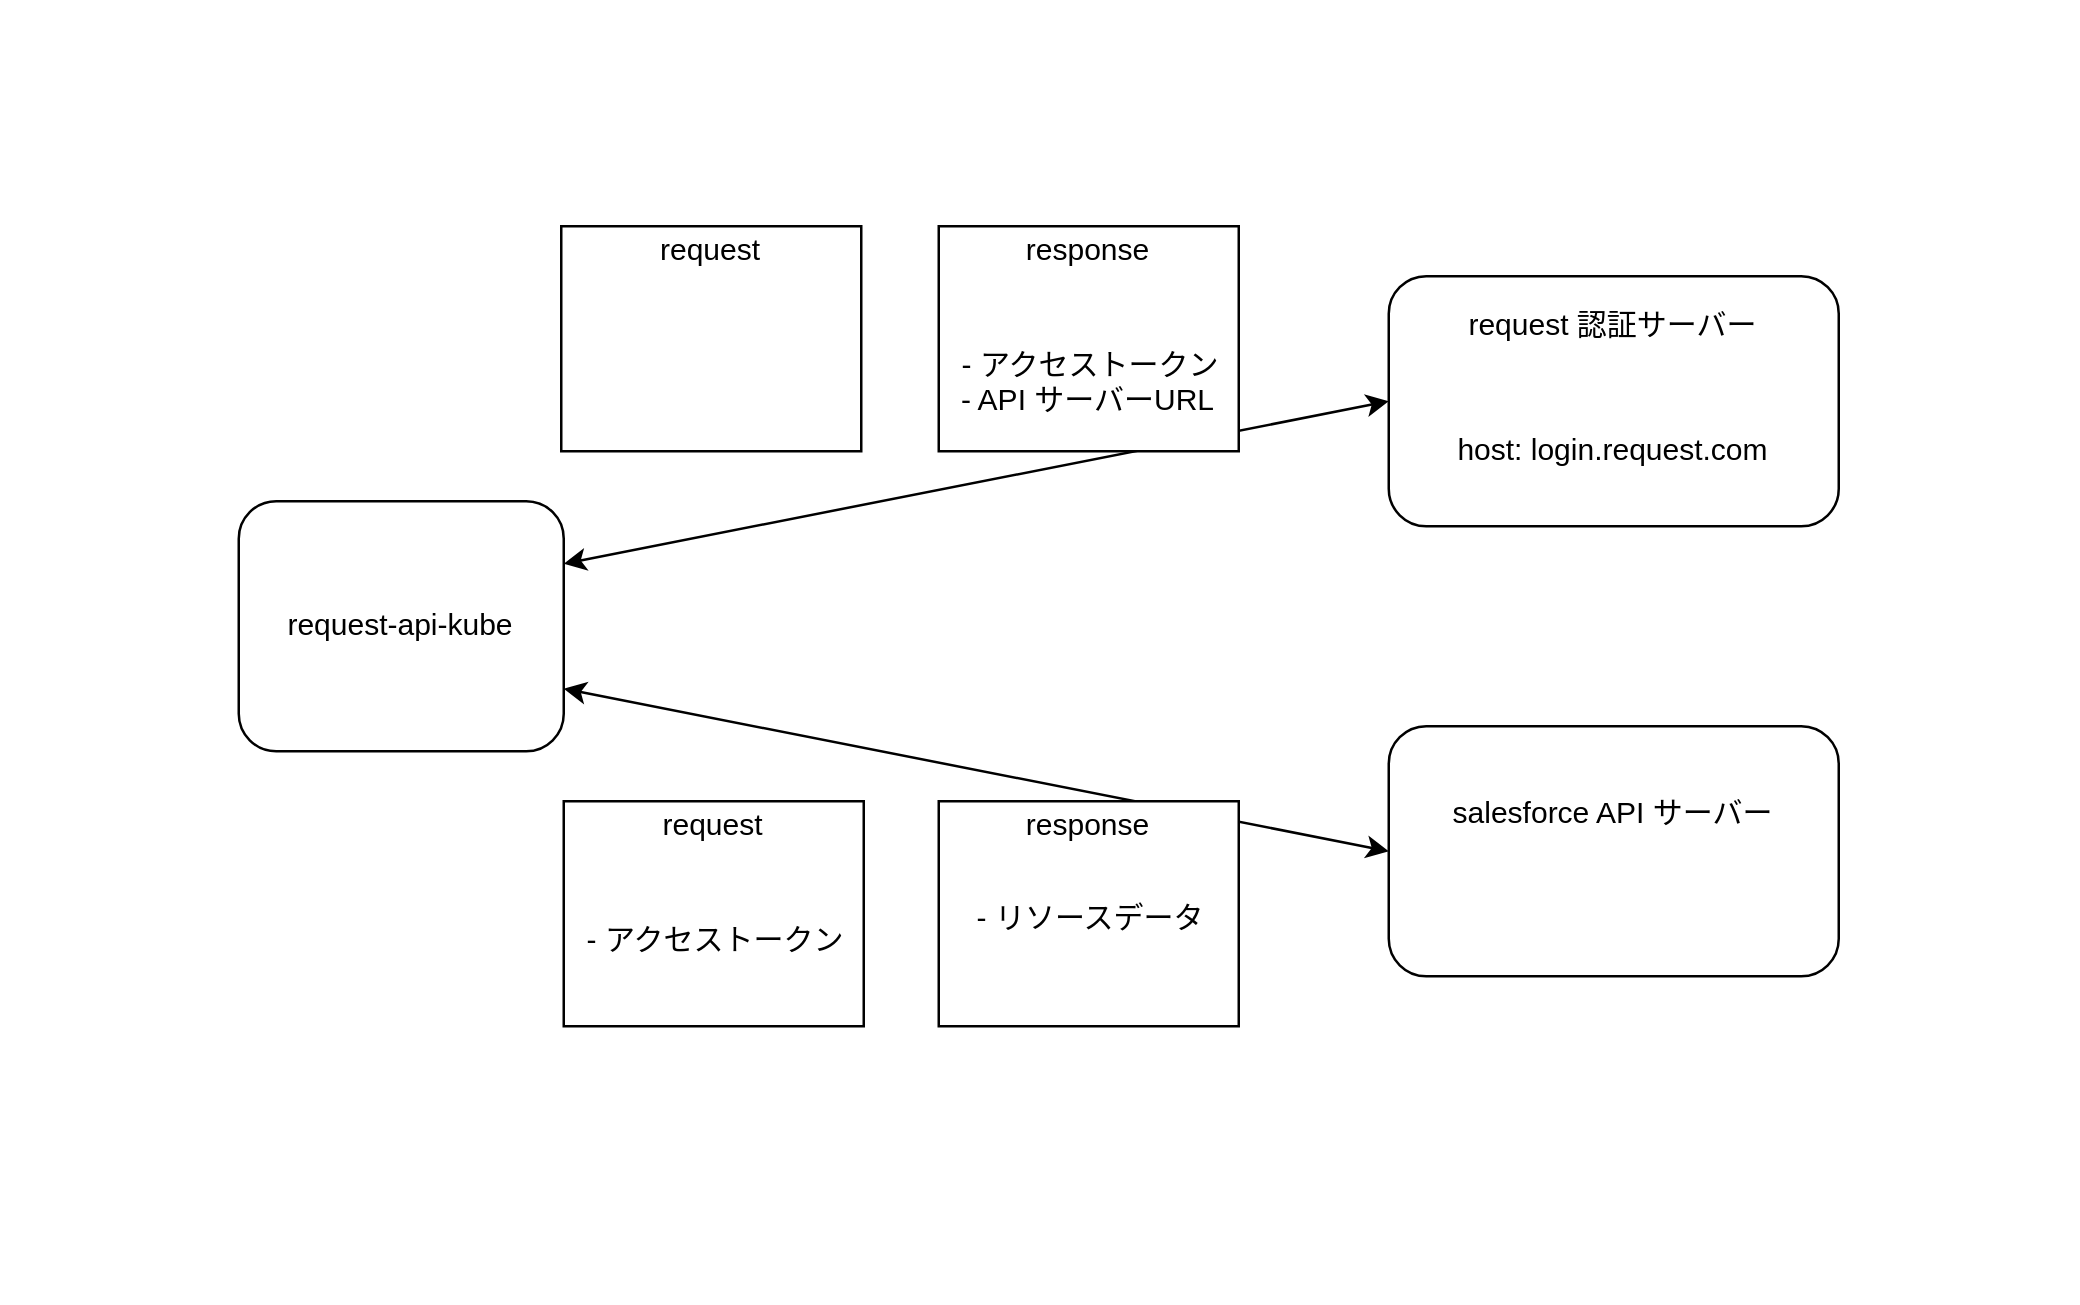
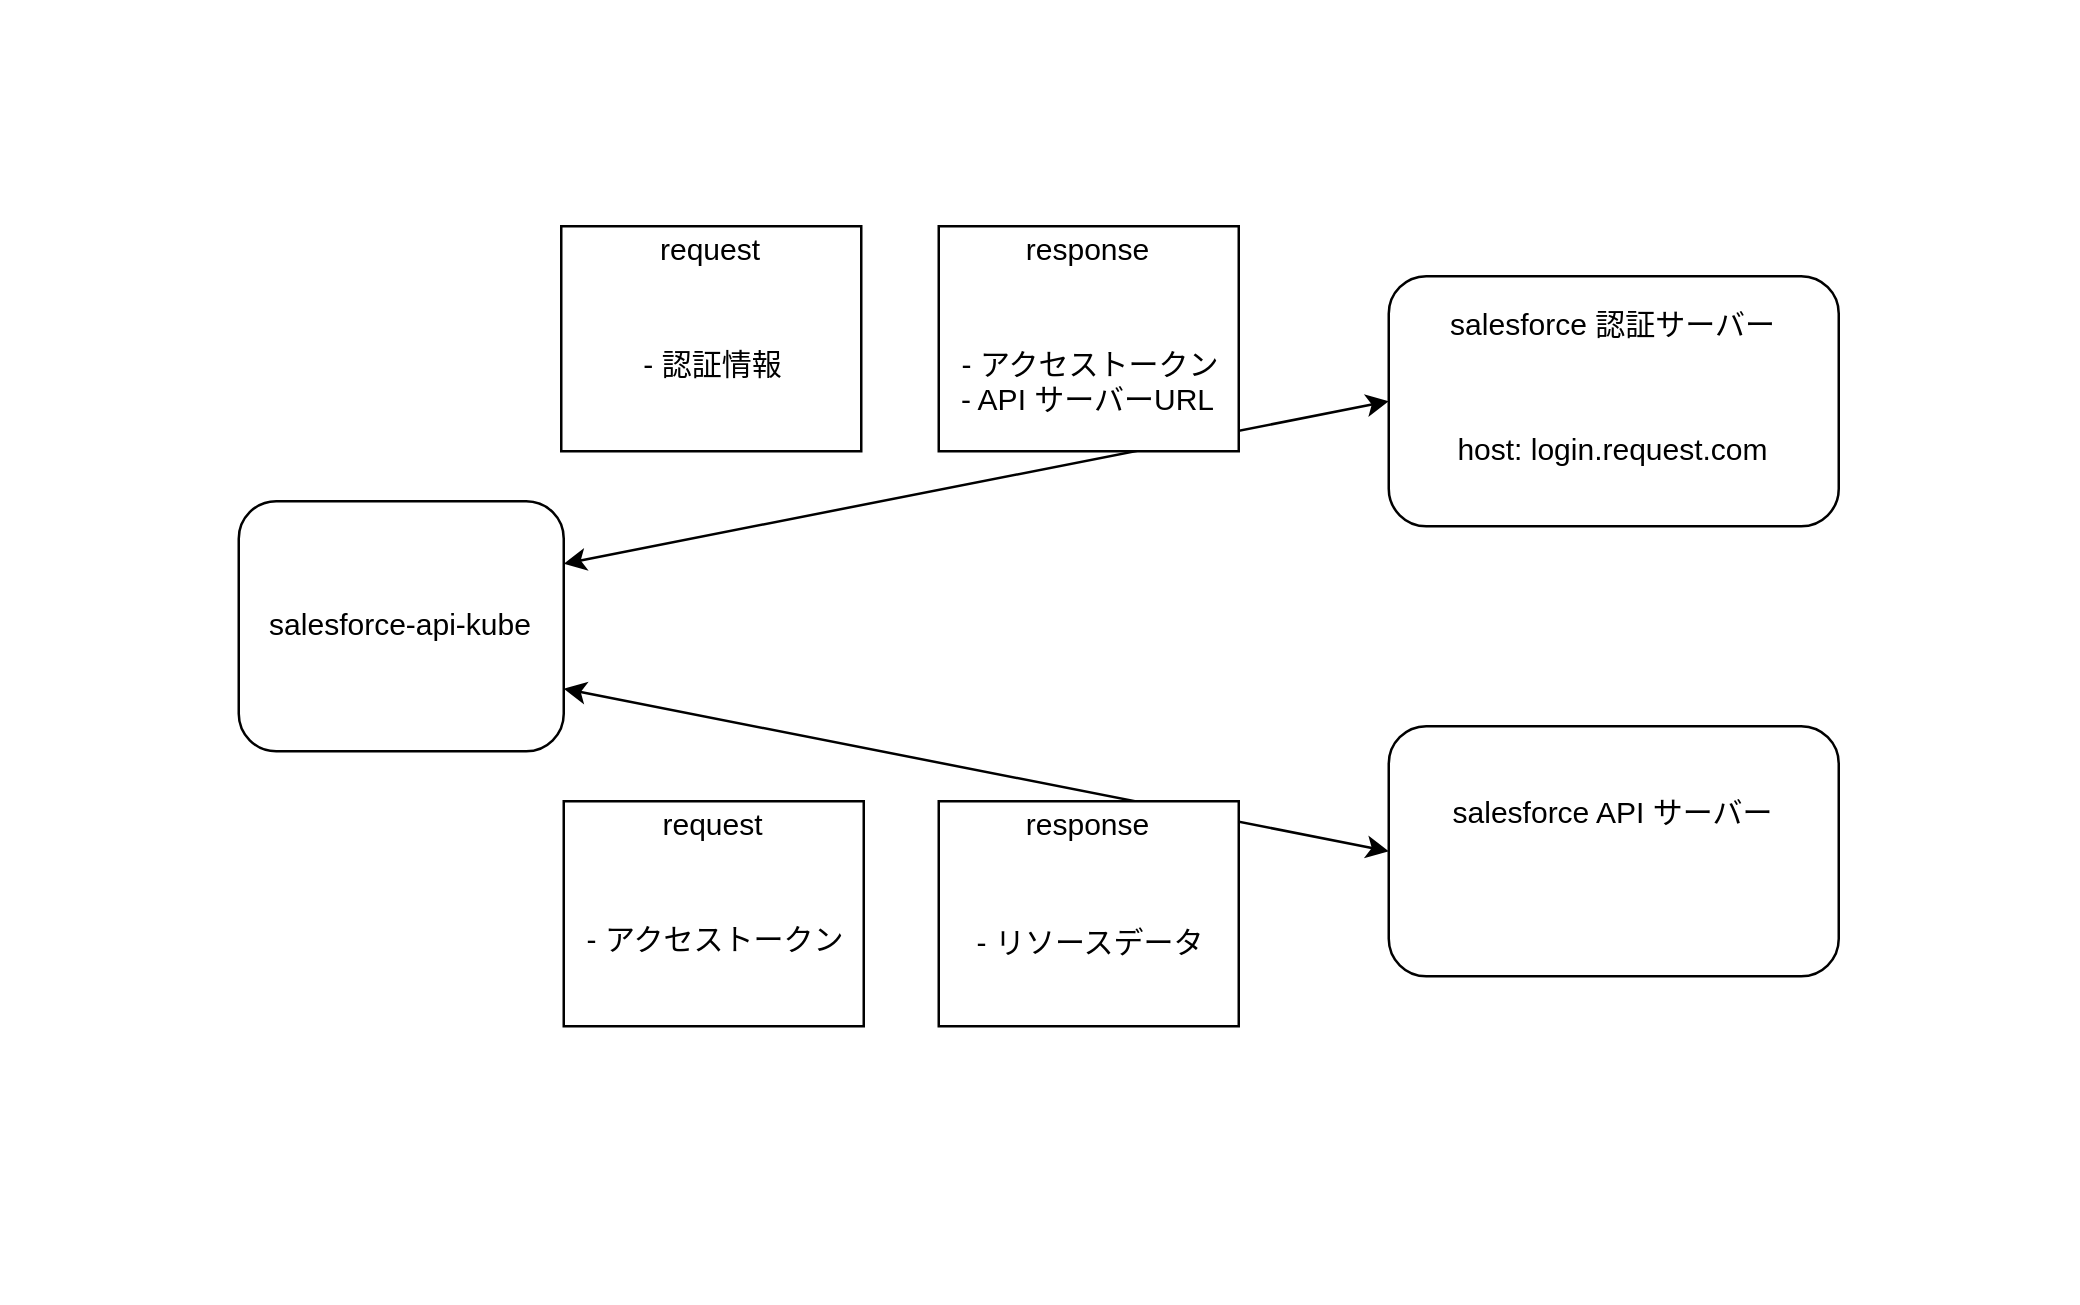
node "request 認証サーバー": label "request 認証サーバー" -> "salesforce 認証サーバー"
node "- 認証情報": added
node "request-api-kube": label "request-api-kube" -> "salesforce-api-kube"
node "- リソースデータ": moved (1091, 919) -> (1091, 944)
